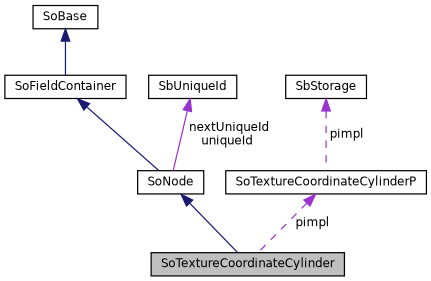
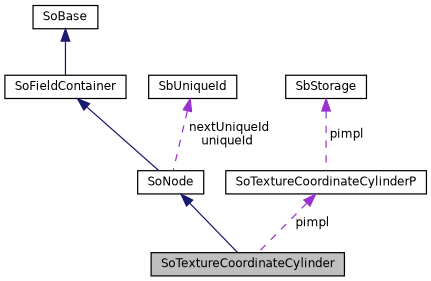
edge "SoNode" -> "SbUniqueId": style solid -> dashed
